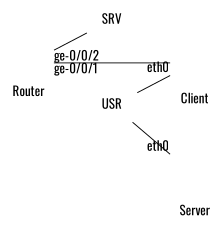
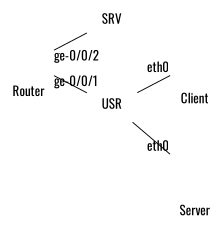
edge "Router" -- "Client": now "Router" -- "USR"
